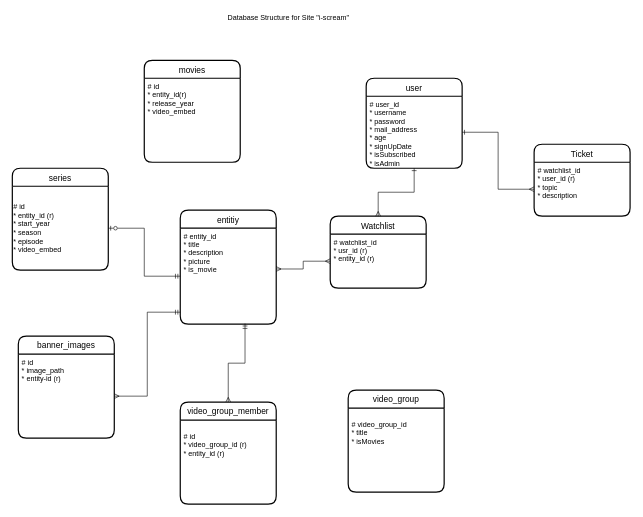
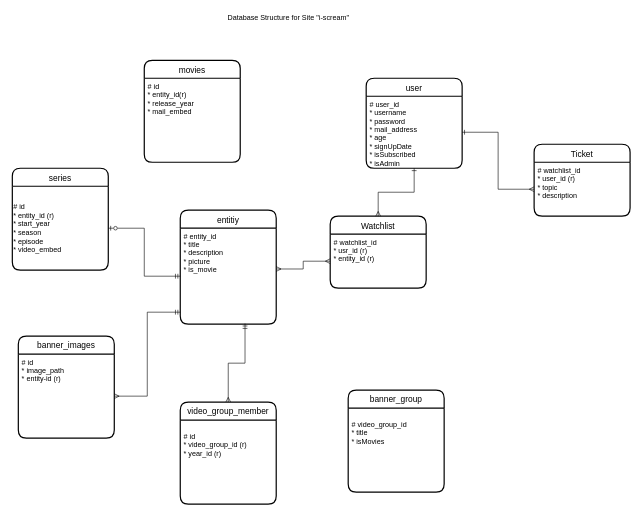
node "# id * entity_id(r) * release_year * video_embed": label "# id * entity_id(r) * release_year * video_embed" -> "# id * entity_id(r) * release_year * mail_embed"
node "video_group": label "video_group" -> "banner_group"
node "# id * video_group_id (r) * entity_id (r)": label "# id * video_group_id (r) * entity_id (r)" -> "# id * video_group_id (r) * year_id (r)"
